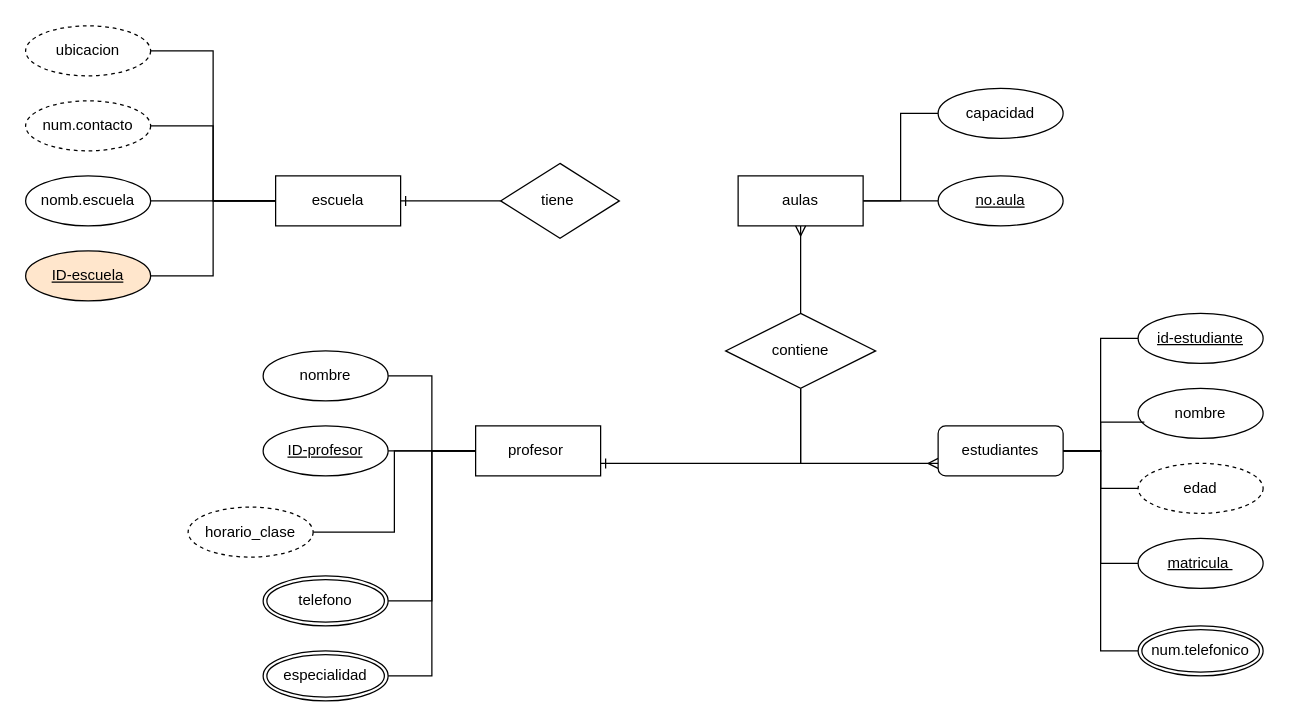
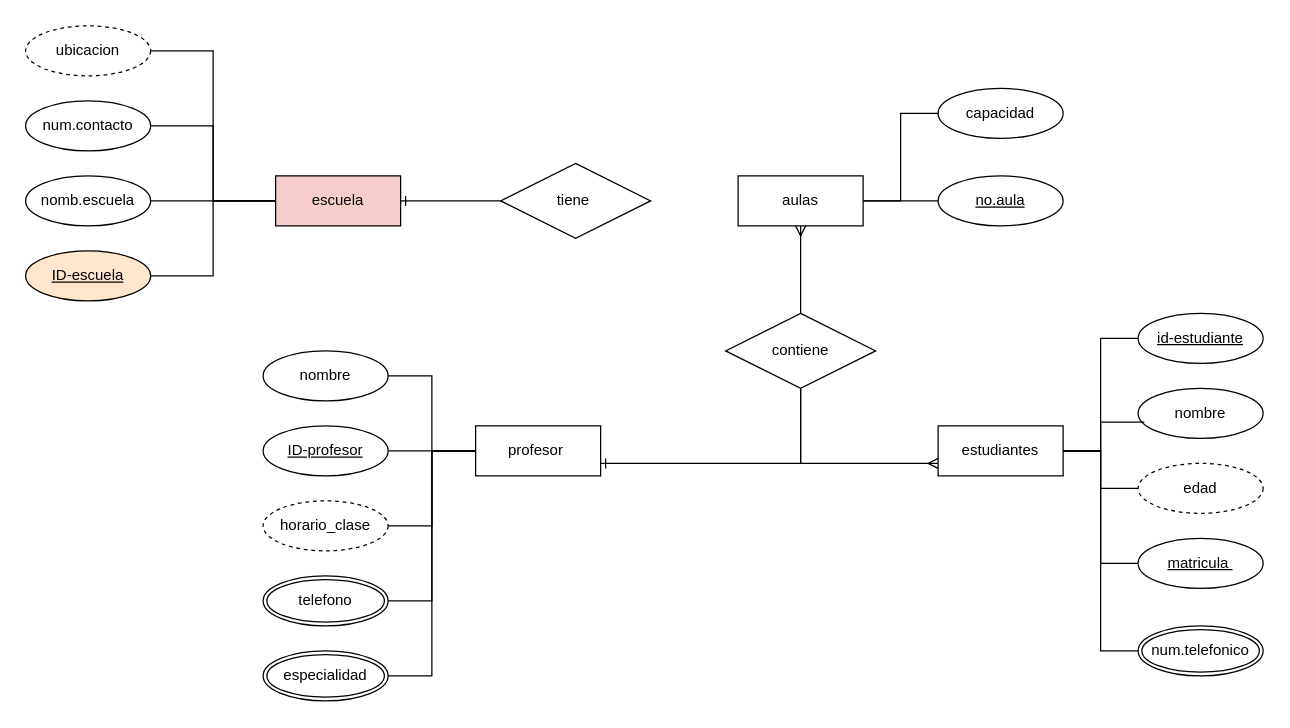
node "num.contacto": style dashed -> solid
node "escuela": fillcolor #ffffff -> #f8cecc
node "tiene": size 119x75 -> 150x75
node "estudiantes": shape rounded rectangle -> rectangle
node "horario_clase": moved (251, 532) -> (326, 526)
